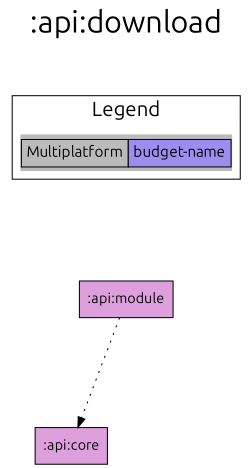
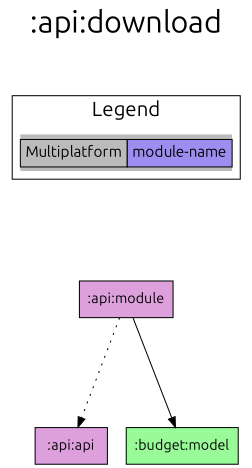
node "Multiplatform": text "budget-name" -> "module-name"
node ":api:core": label ":api:core" -> ":api:api"
node ":budget:model": added
